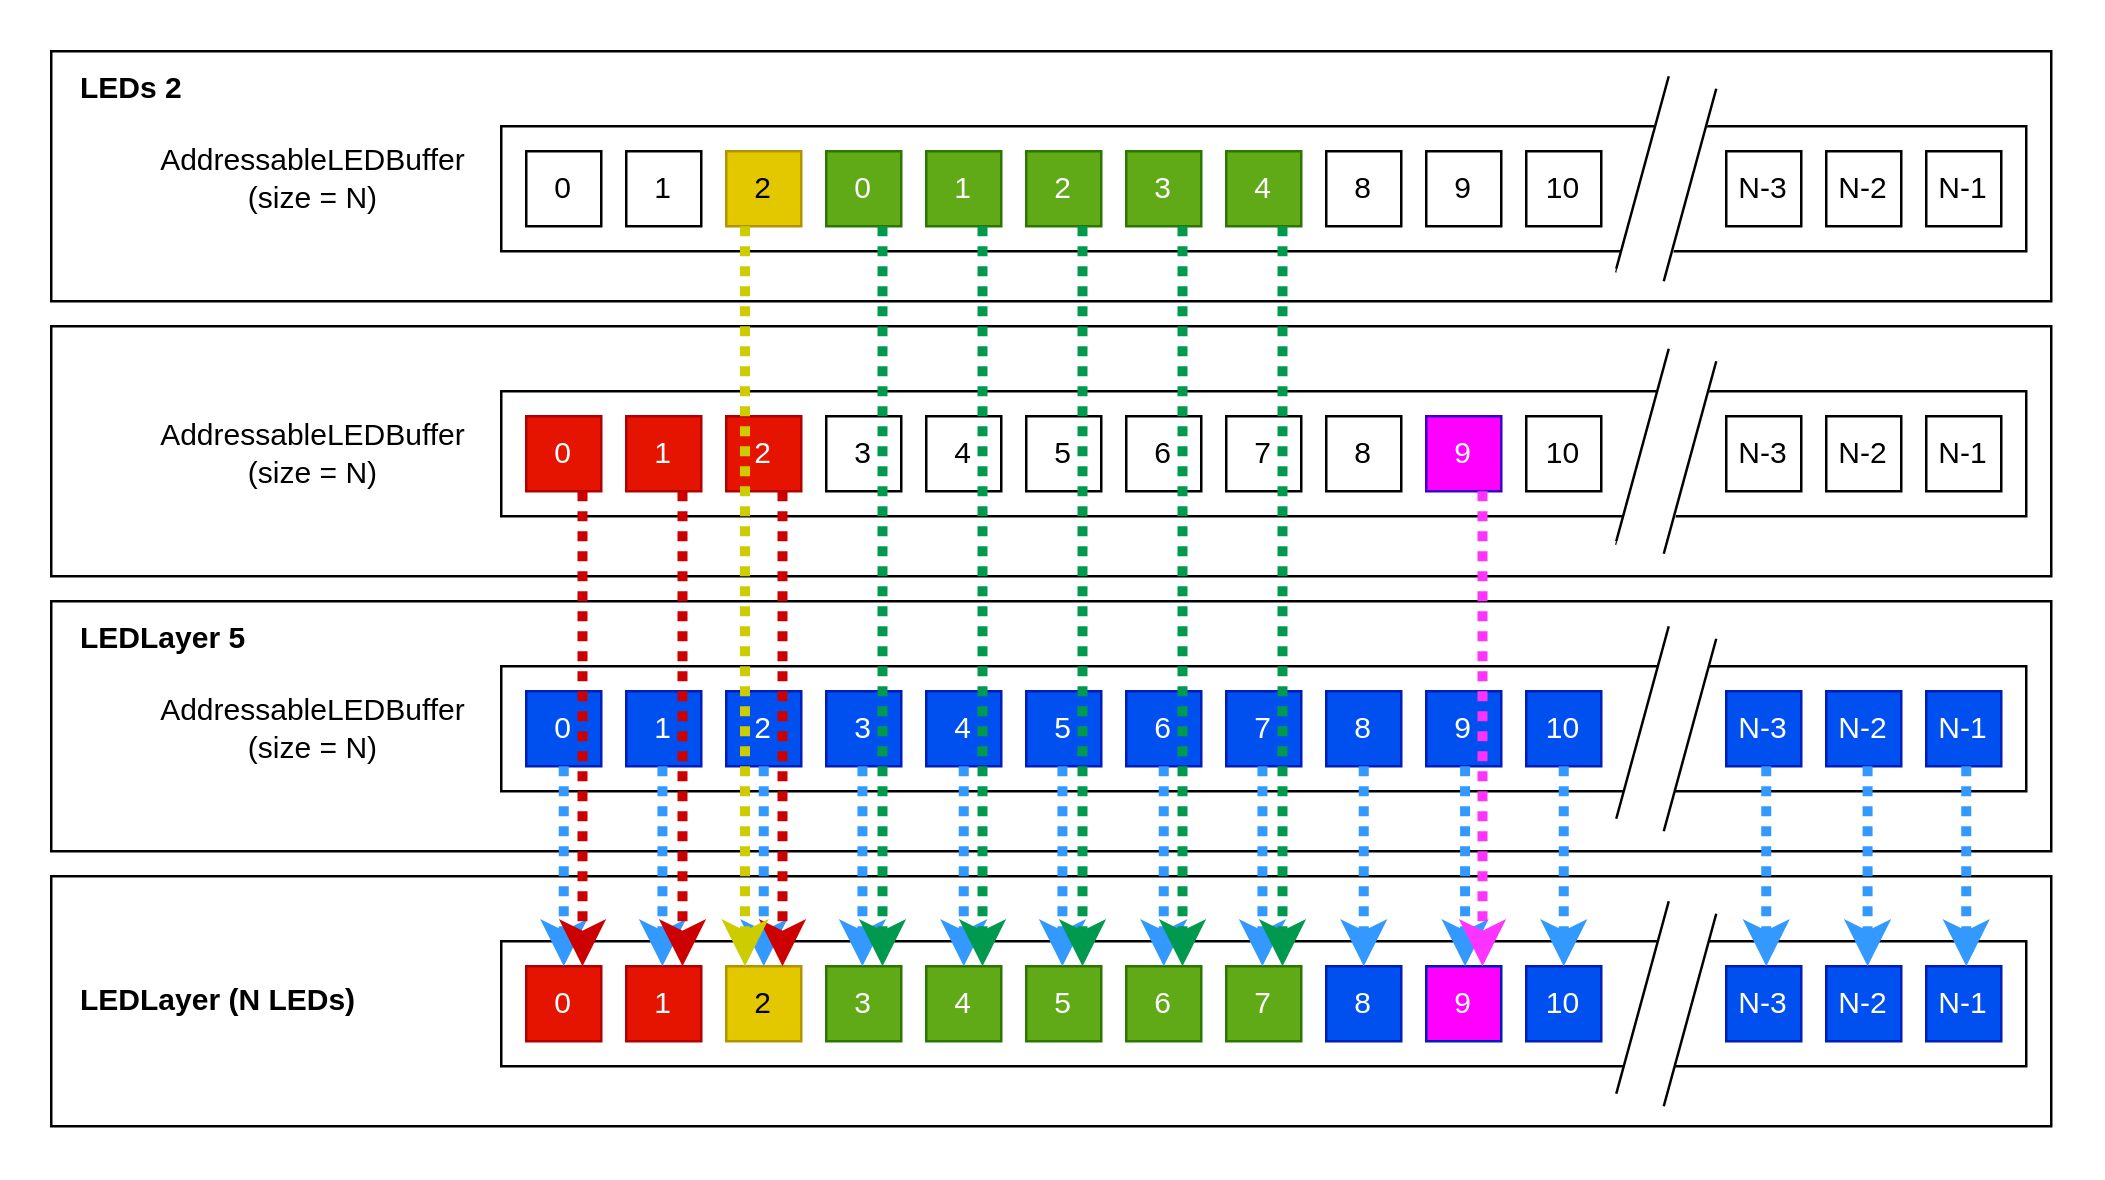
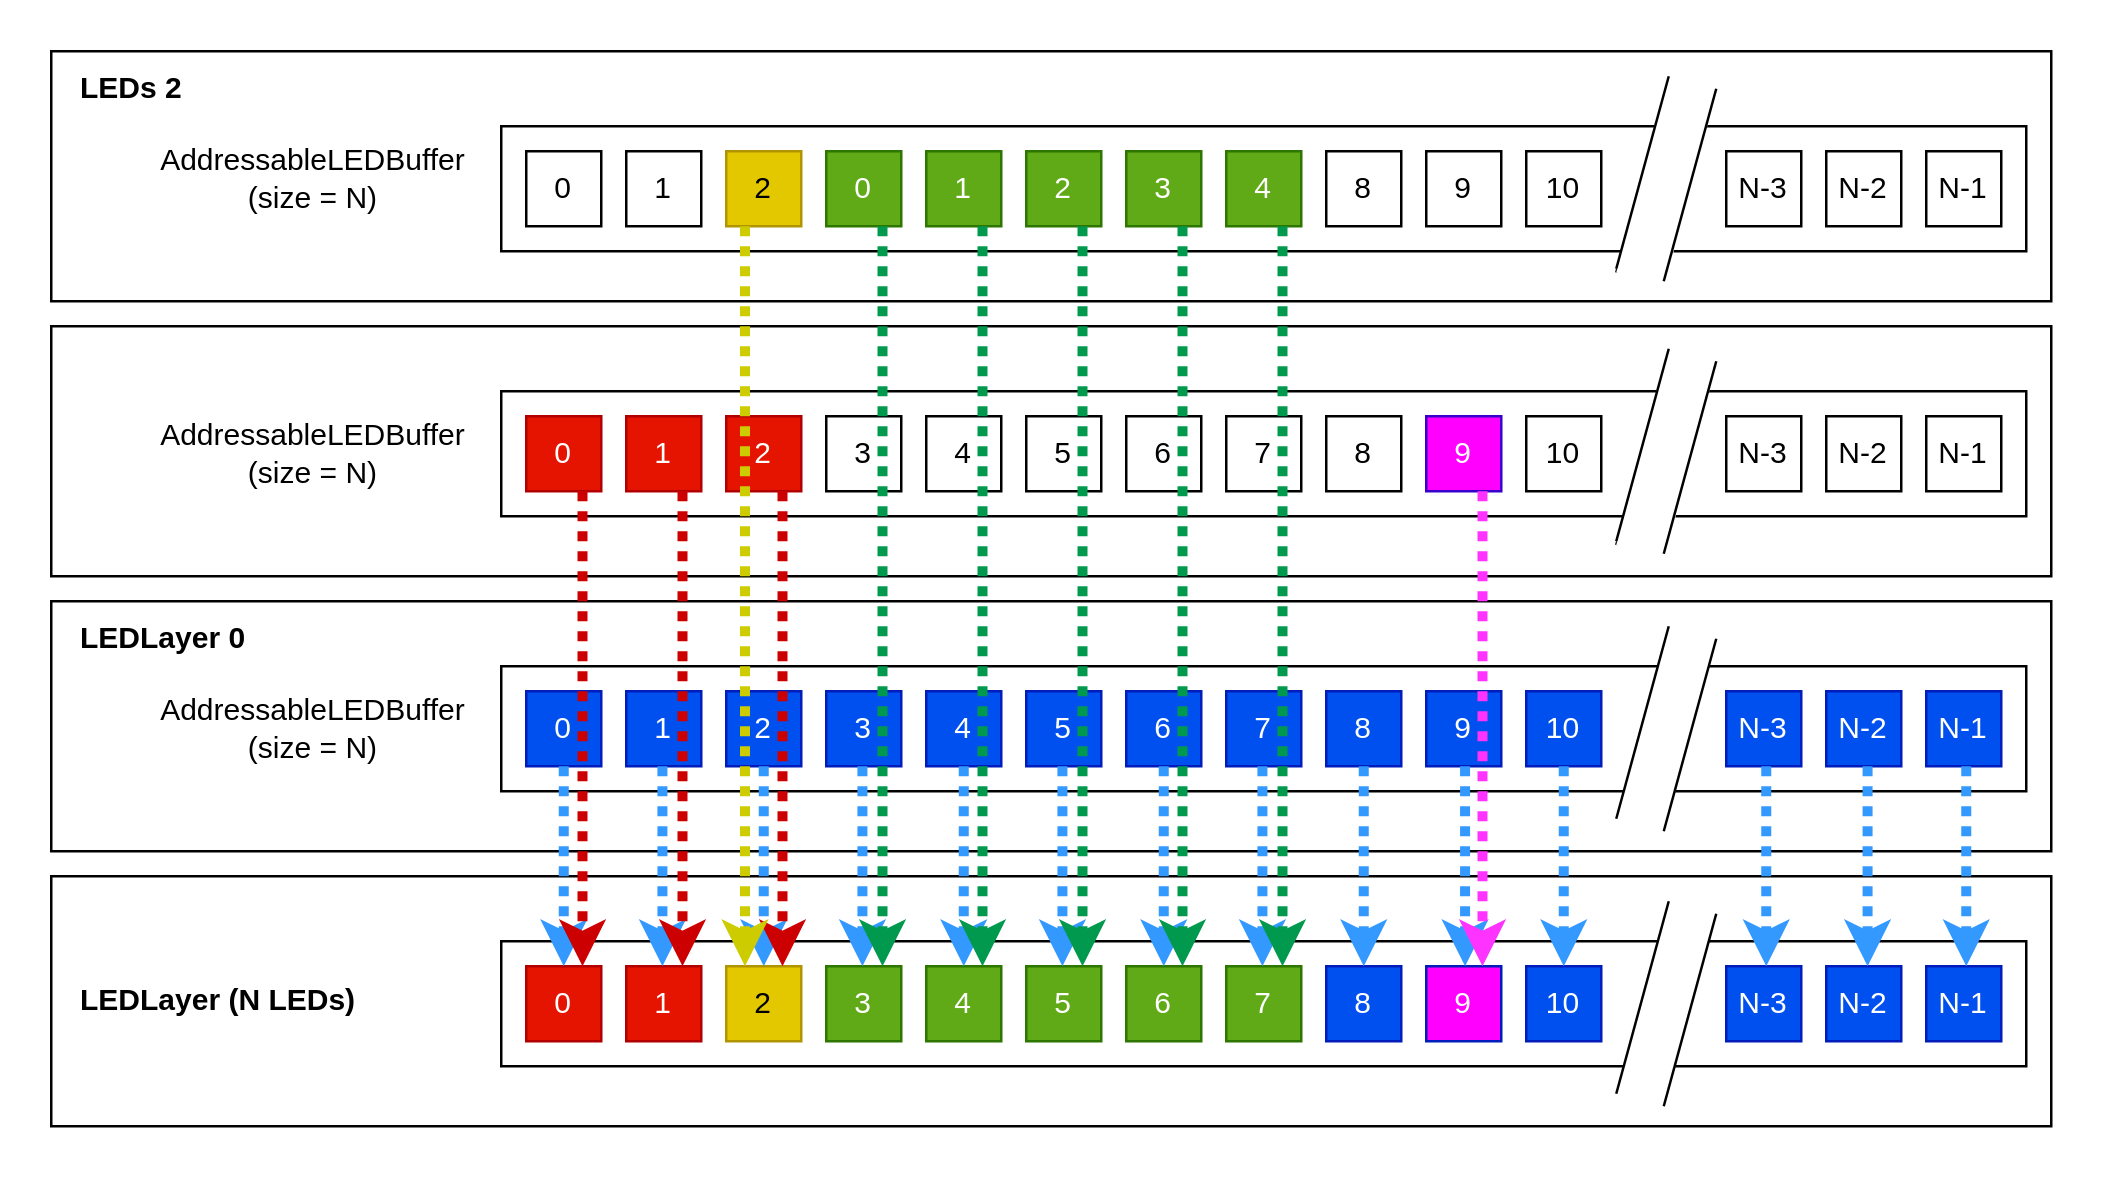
node "LEDLayer 5": label "LEDLayer 5" -> "LEDLayer 0"
